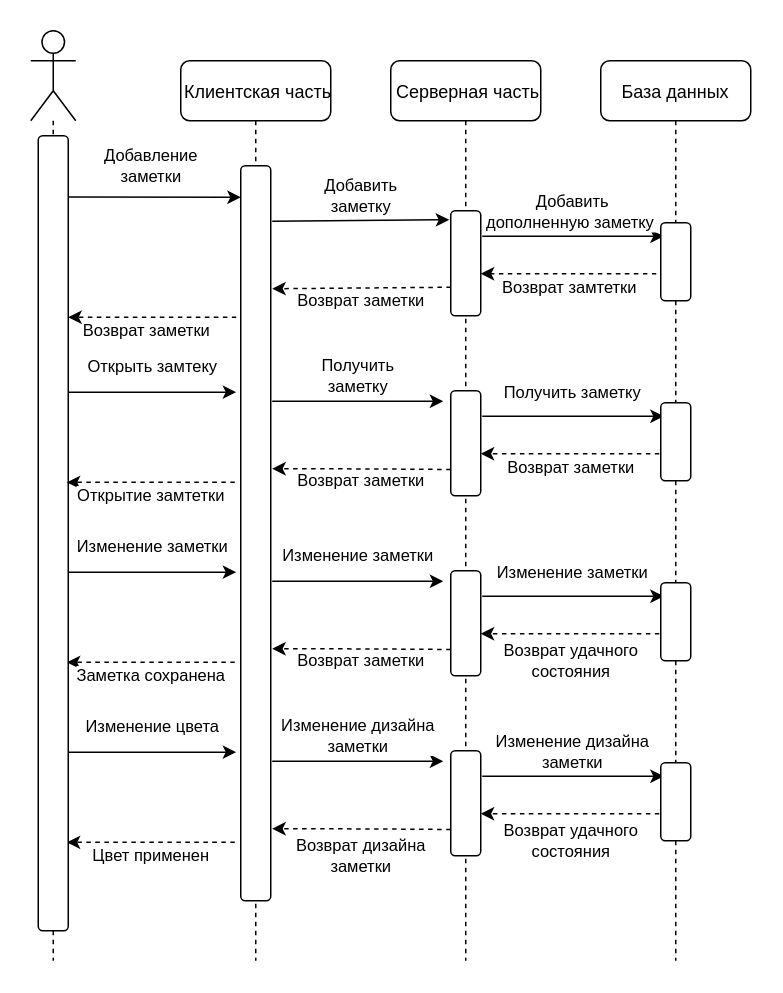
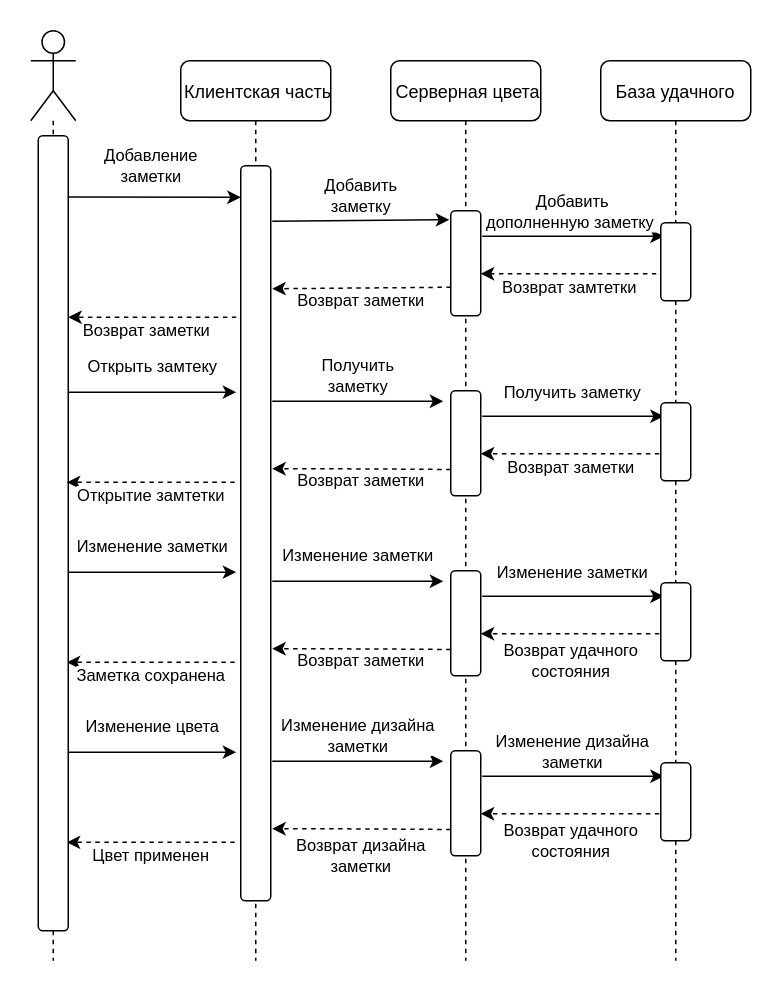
node "Серверная часть": label "Серверная часть" -> "Серверная цвета"
node "База данных": label "База данных" -> "База удачного"
